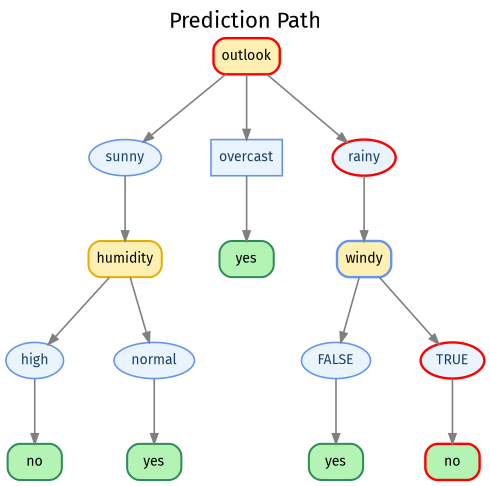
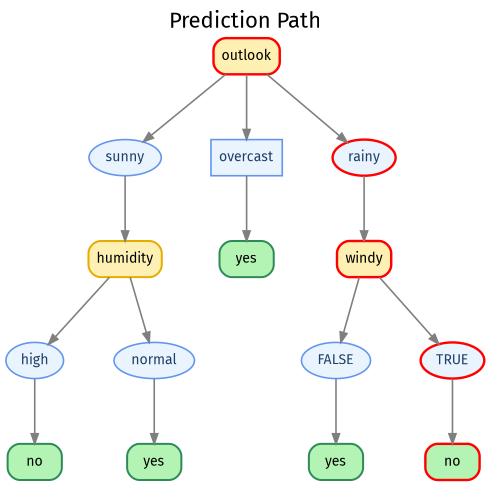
node "windy": color #6495ed -> red
